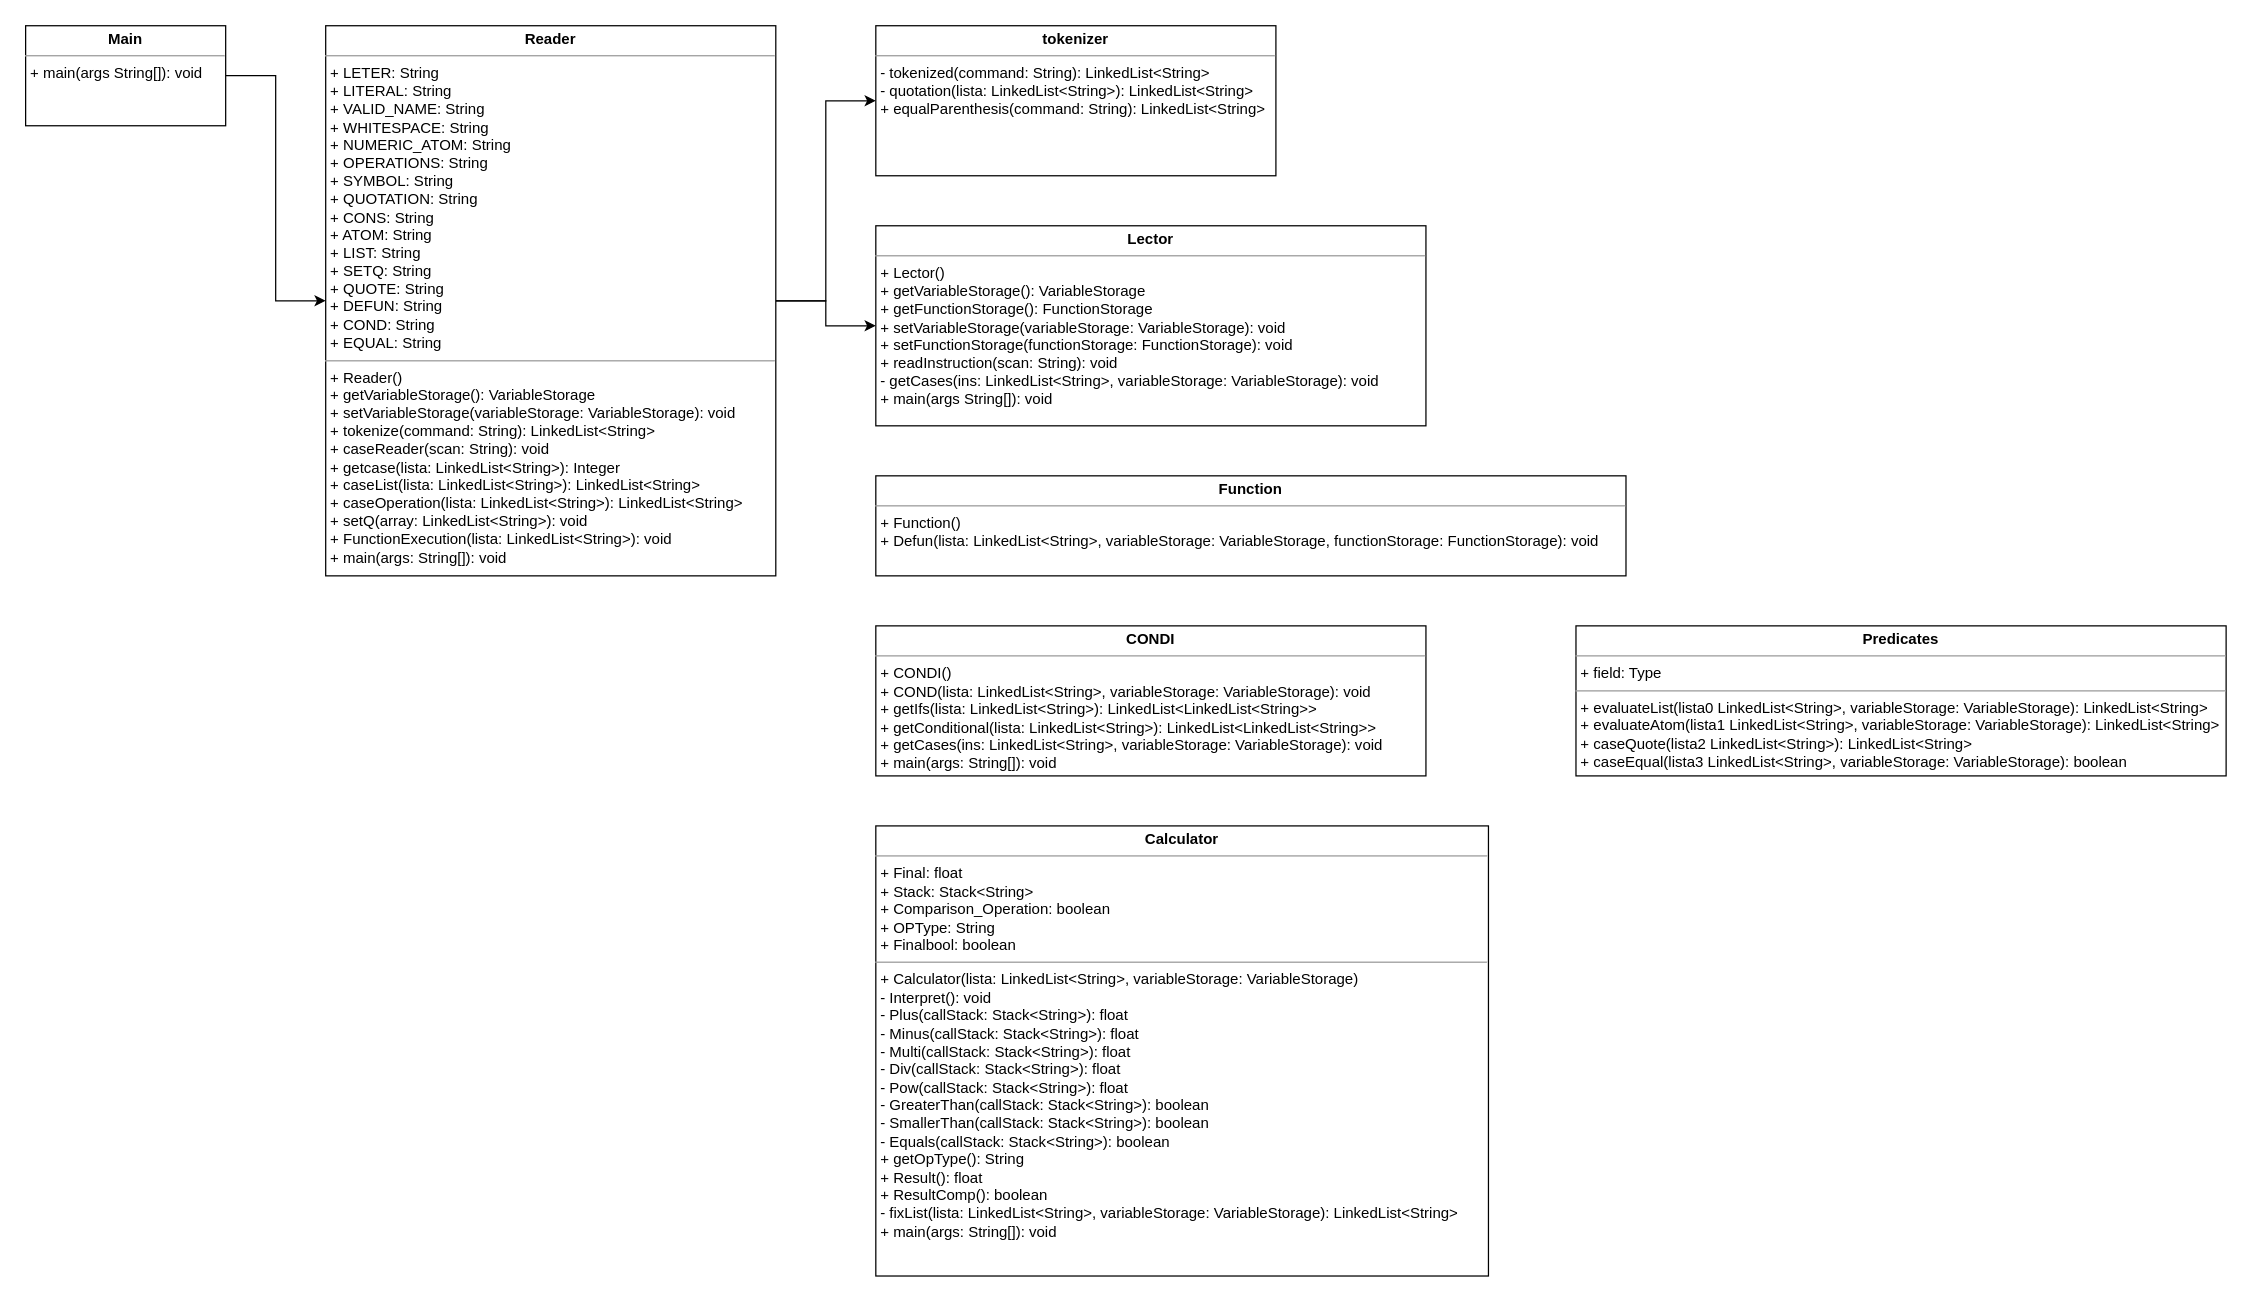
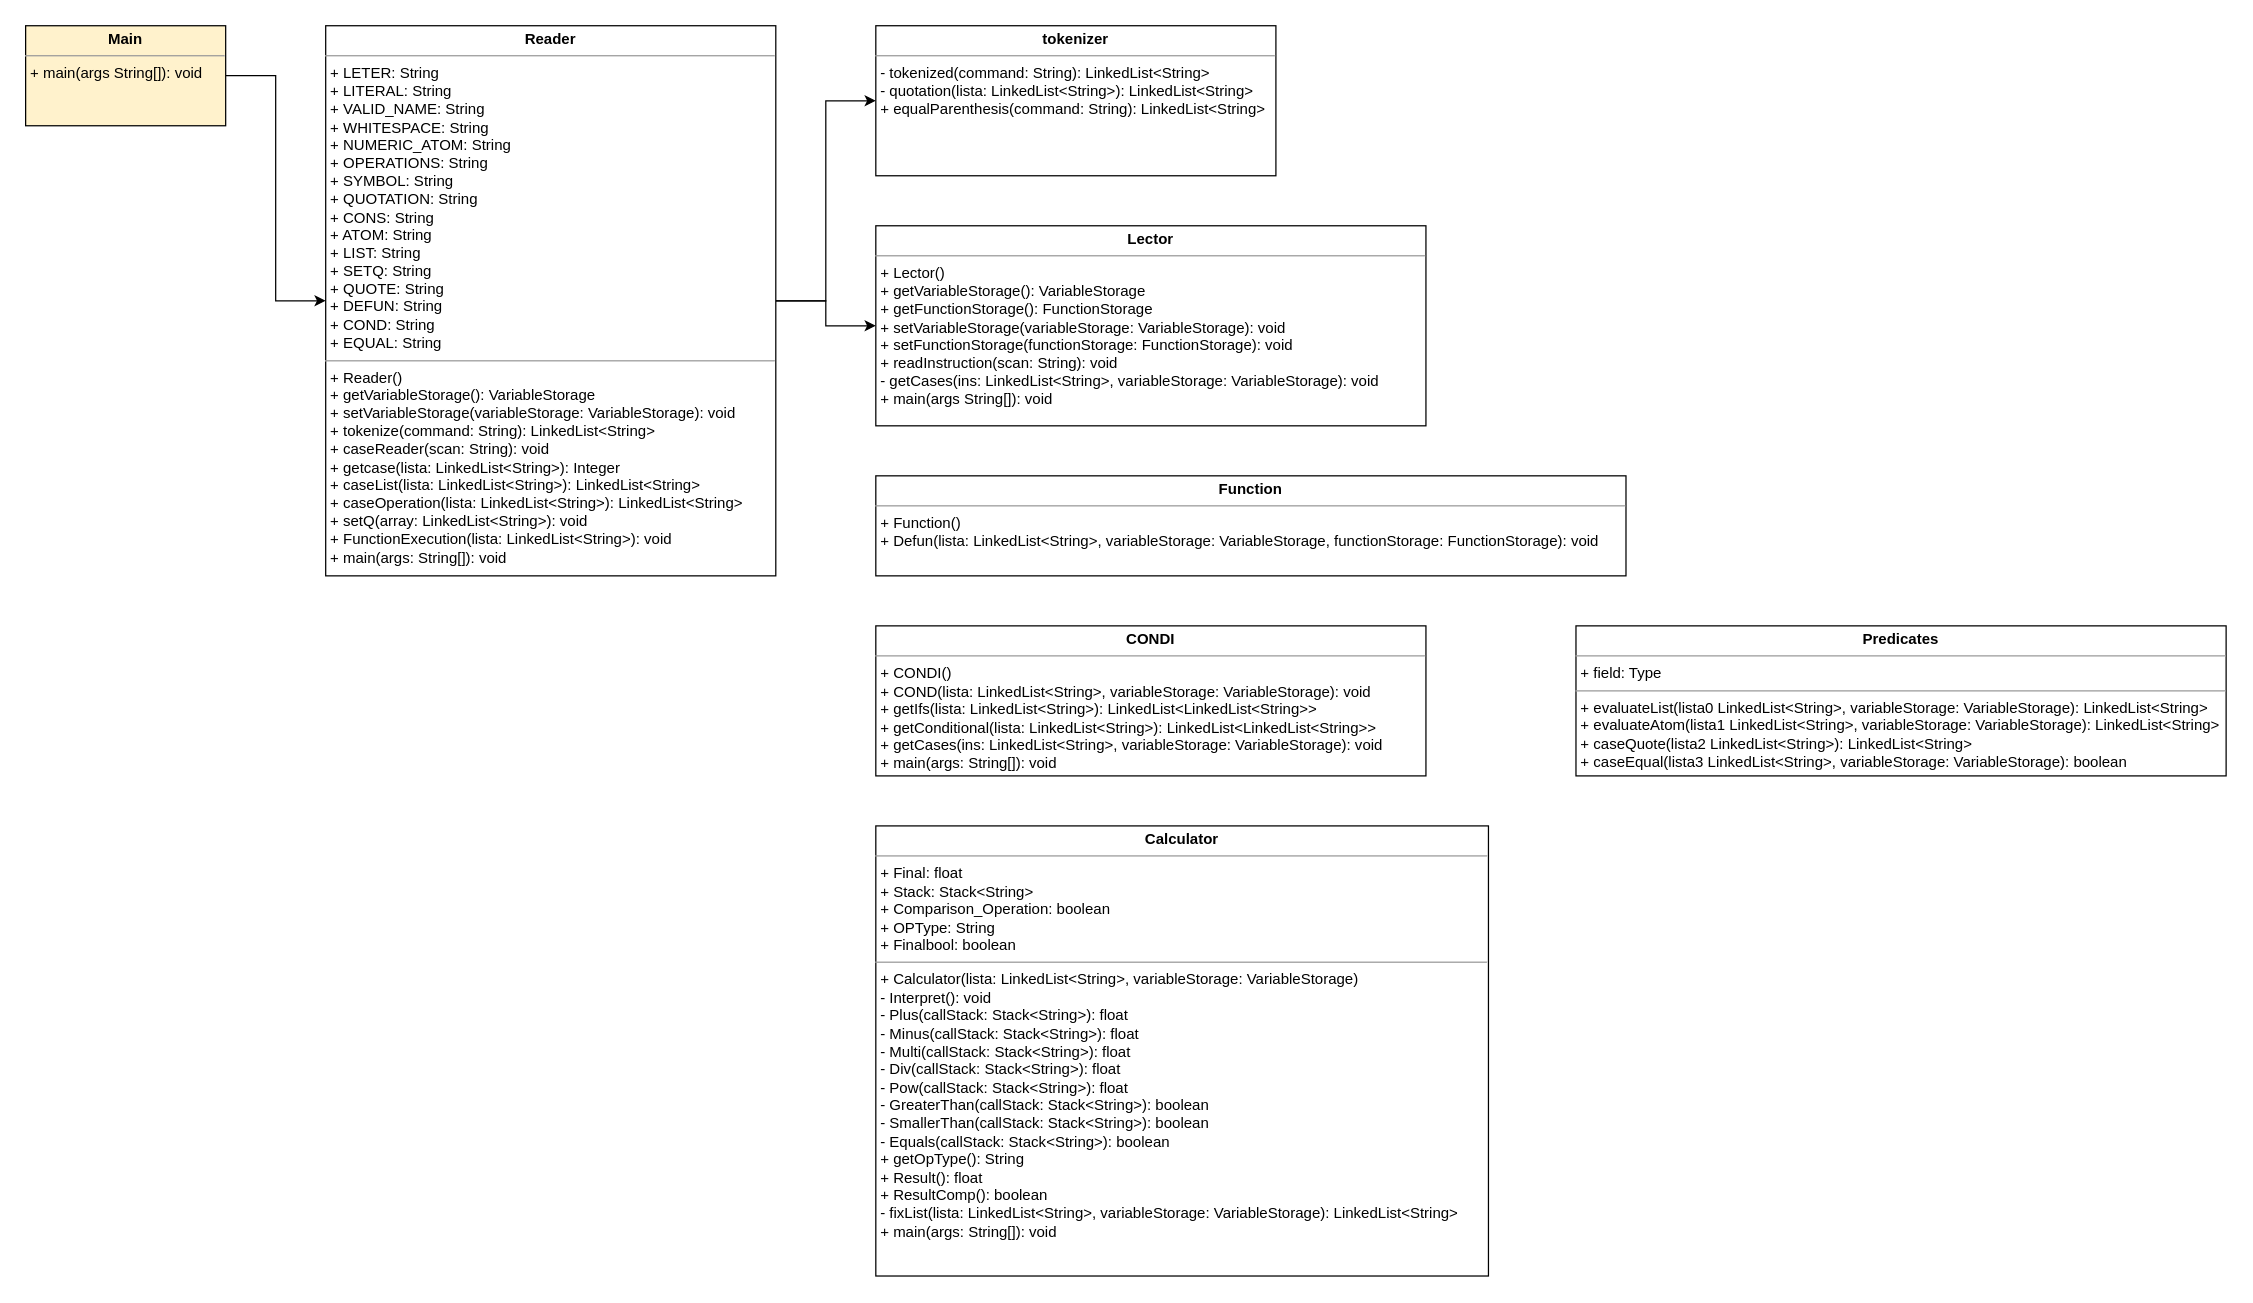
node "Main + main(args String[]): void": fillcolor #ffffff -> #fff2cc
